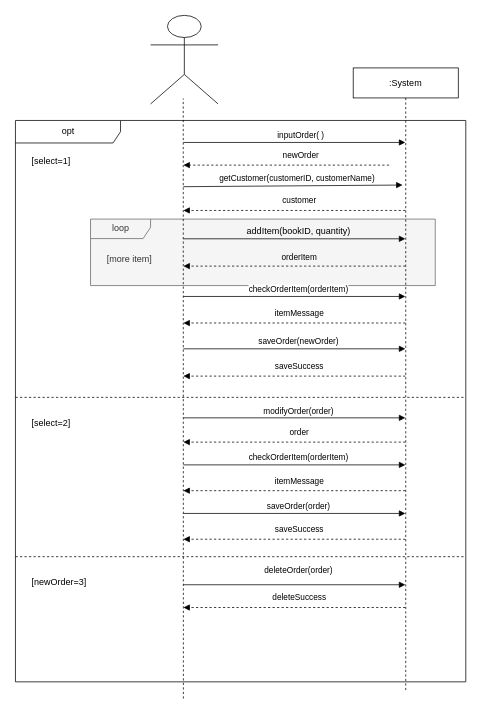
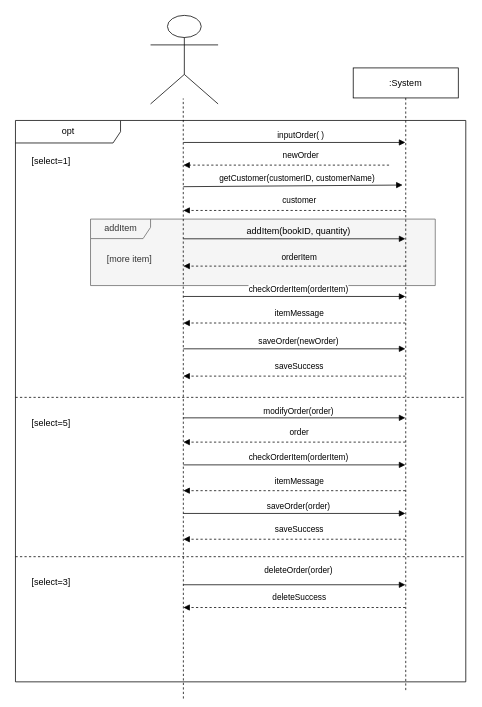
node "loop": label "loop" -> "addItem"
node "[select=2]": label "[select=2]" -> "[select=5]"
node "[newOrder=3]": label "[newOrder=3]" -> "[select=3]"
